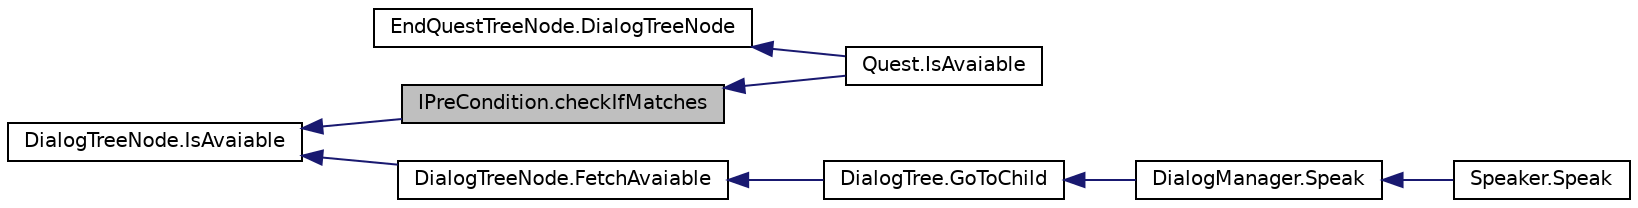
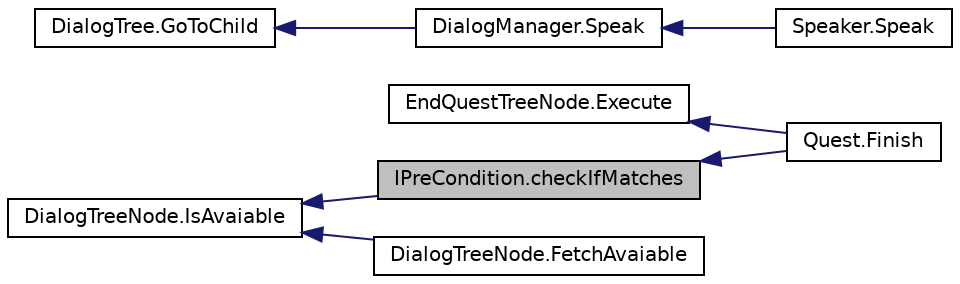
node "EndQuestTreeNode.DialogTreeNode": label "EndQuestTreeNode.DialogTreeNode" -> "EndQuestTreeNode.Execute"
node "Quest.IsAvaiable": label "Quest.IsAvaiable" -> "Quest.Finish"
edge "DialogTree.GoToChild" -> "DialogTreeNode.FetchAvaiable": removed
